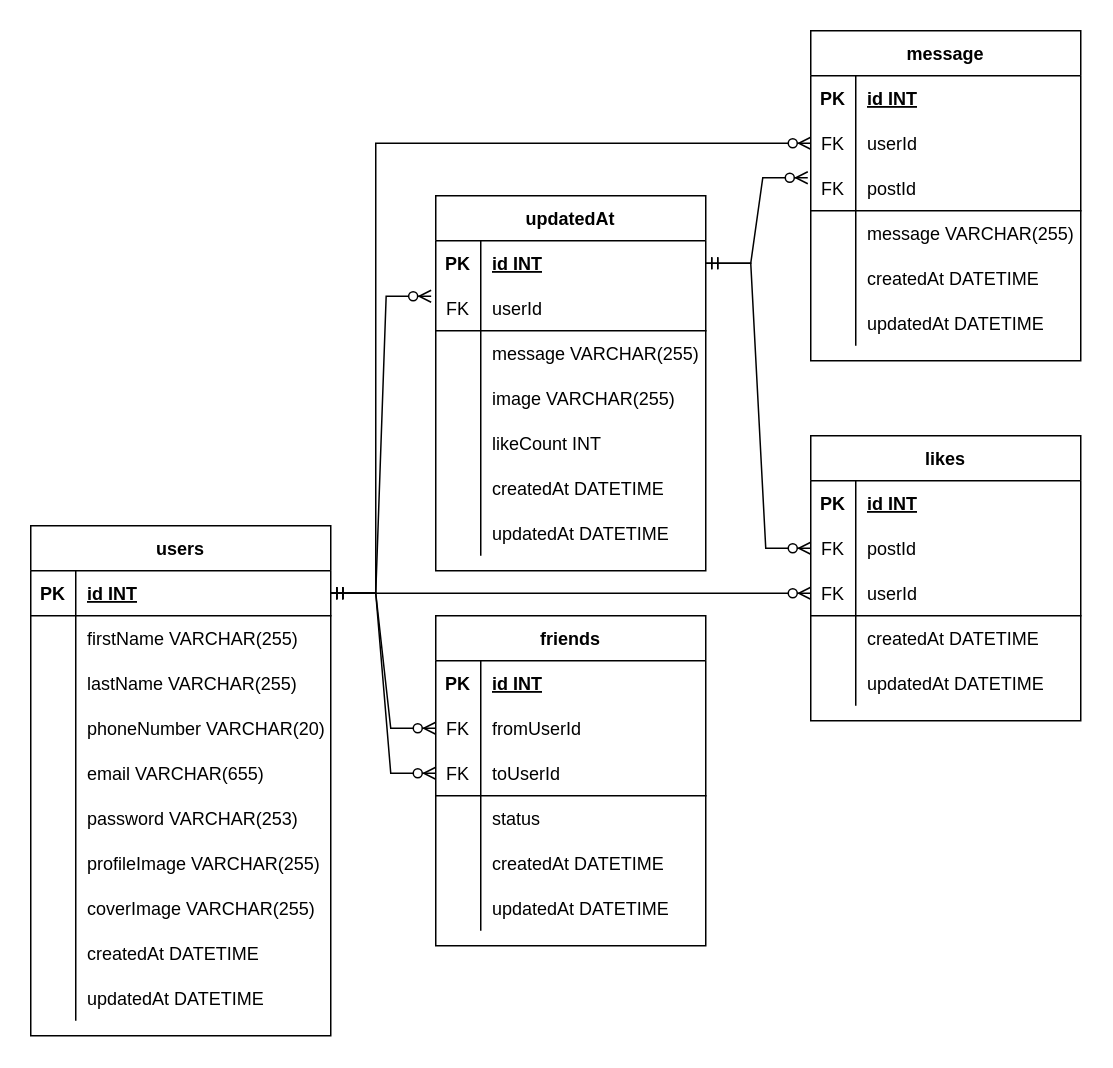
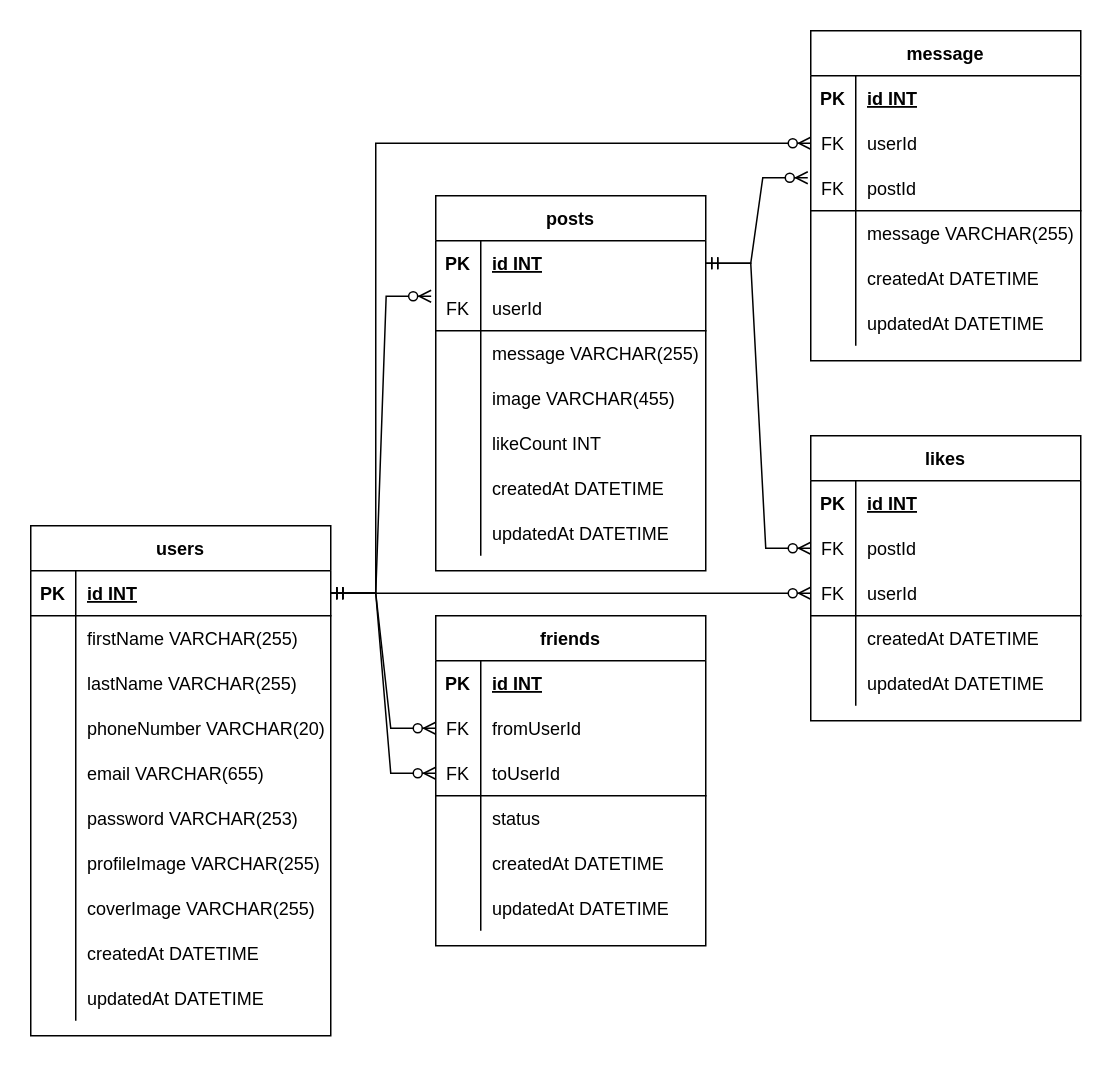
node "updatedAt": label "updatedAt" -> "posts"
node "image VARCHAR(255)": label "image VARCHAR(255)" -> "image VARCHAR(455)"
